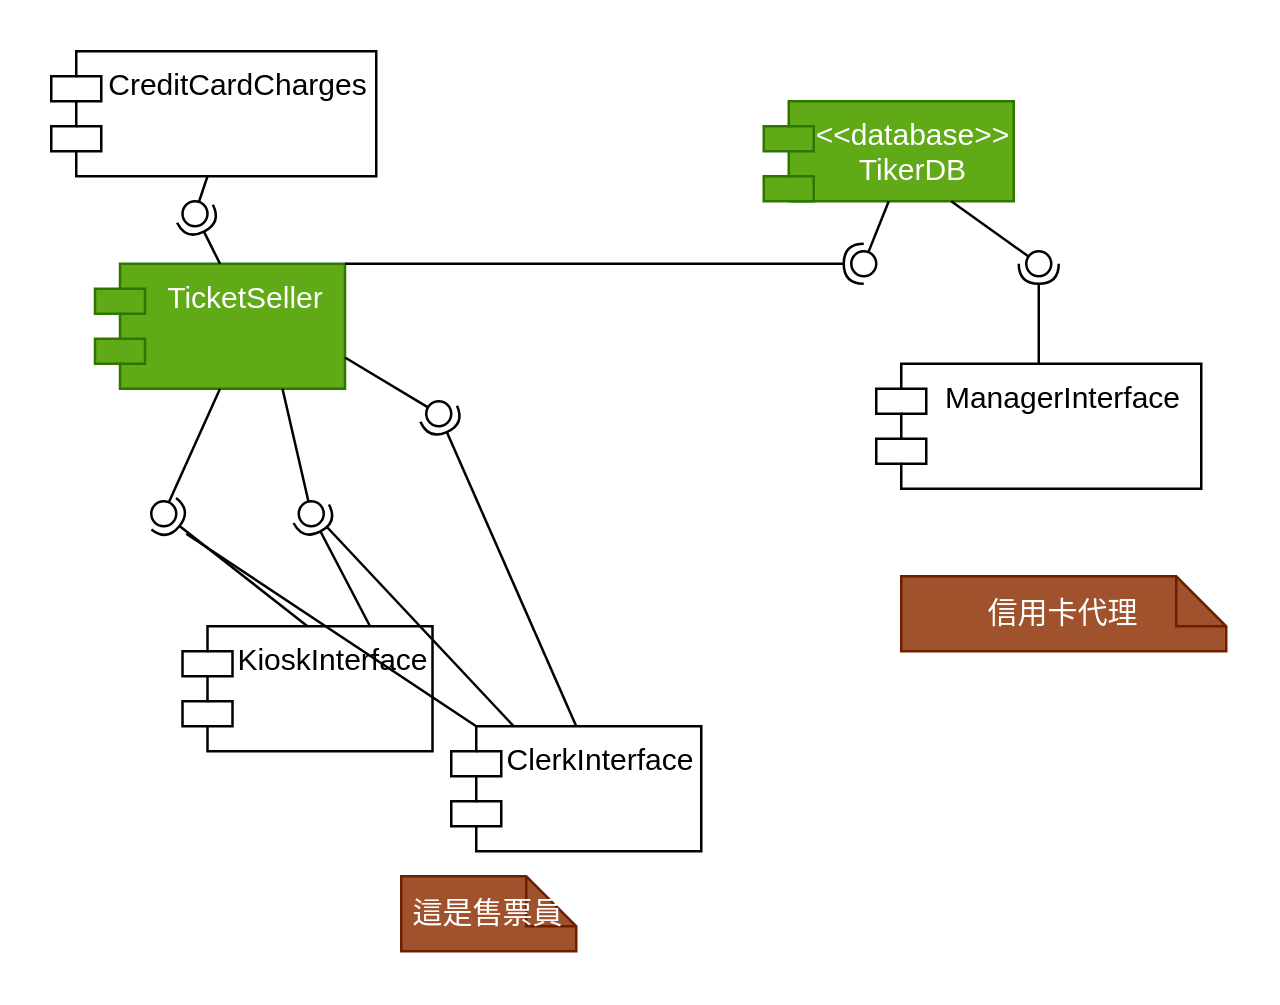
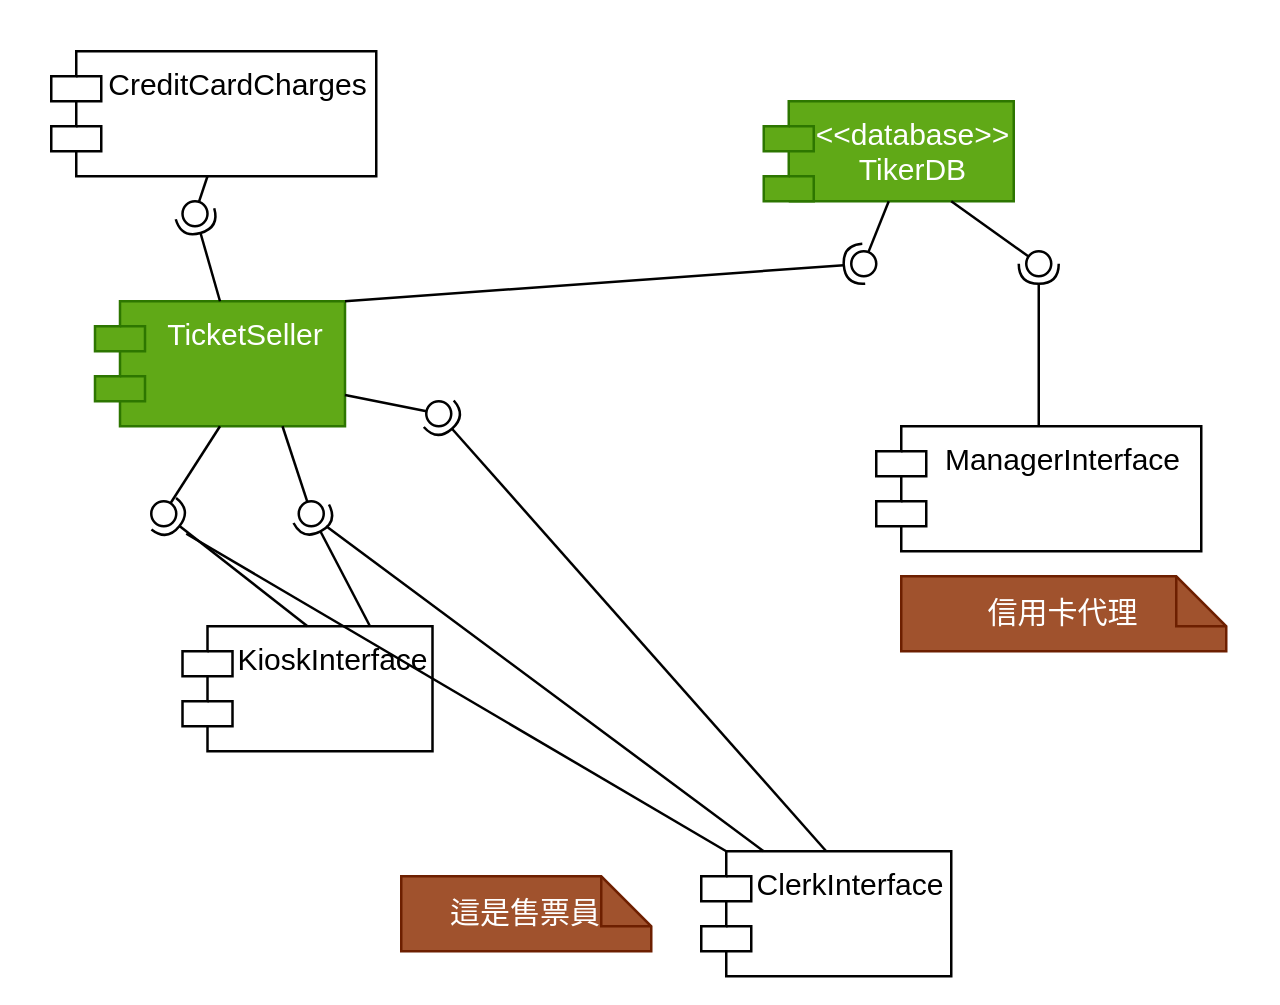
node "TicketSeller": moved (220, 326) -> (220, 364)
node "ManagerInterface": moved (1039, 426) -> (1039, 489)
node "ClerkInterface": moved (576, 789) -> (826, 914)
node "這是售票員": size 175x75 -> 250x75
